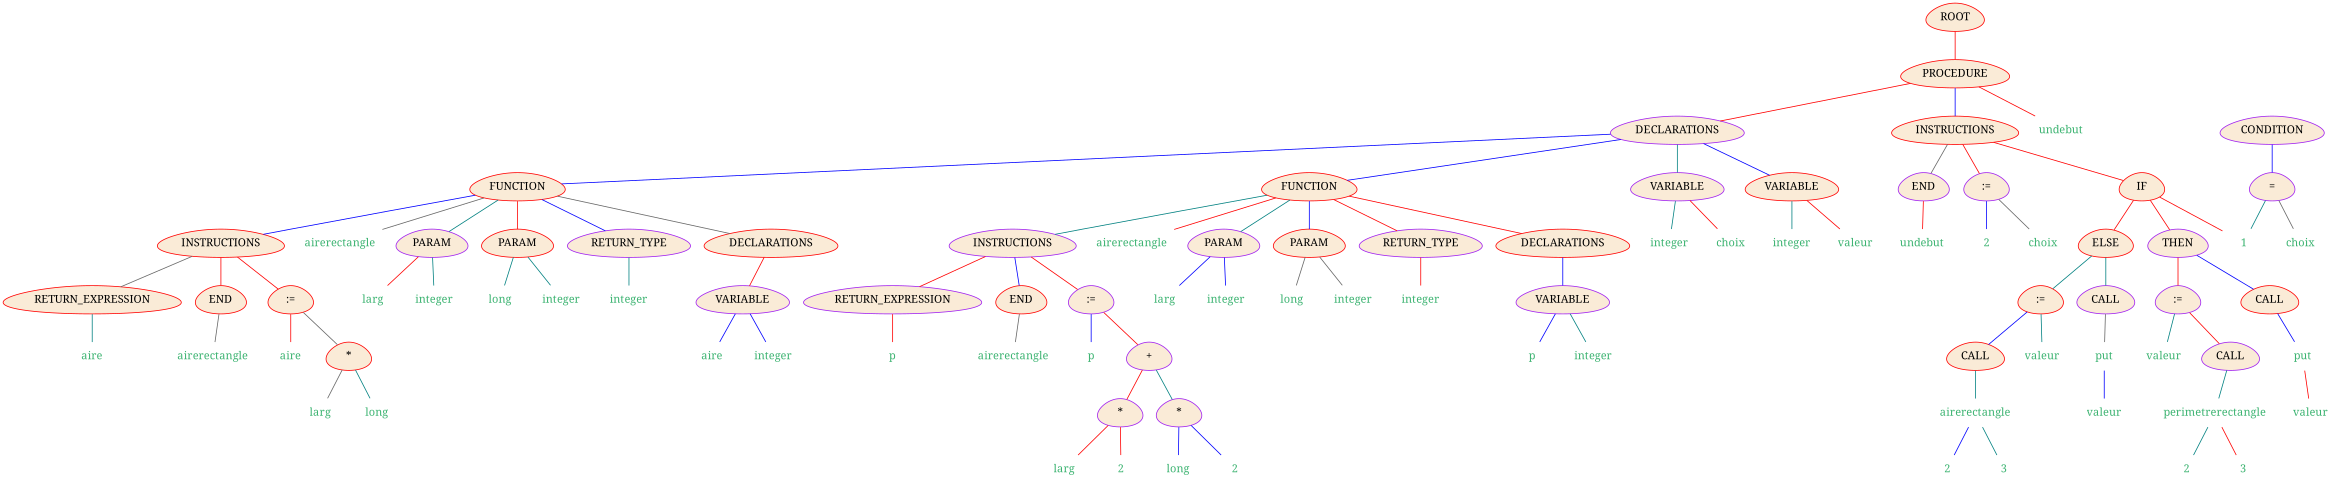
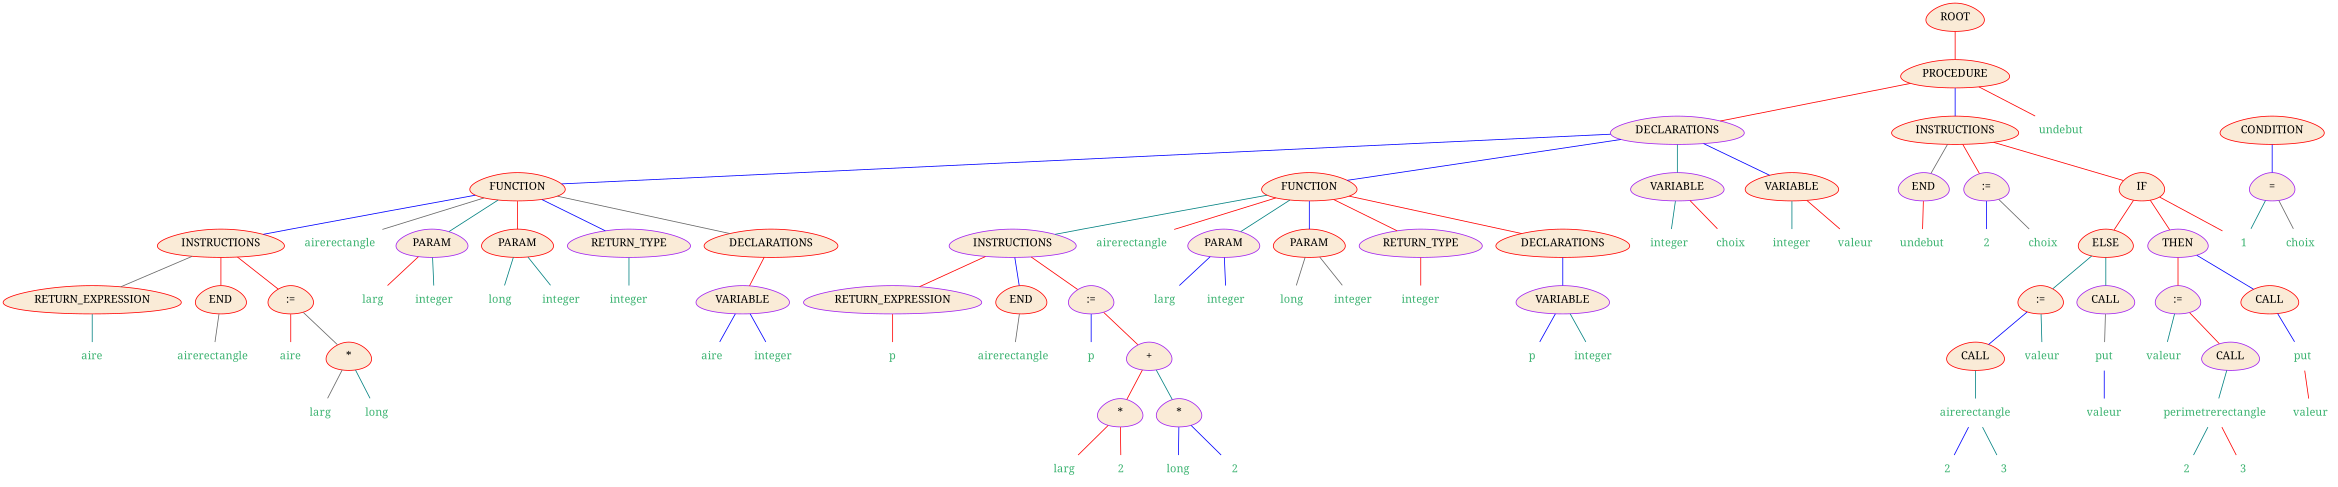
node "CONDITION": color purple -> red
